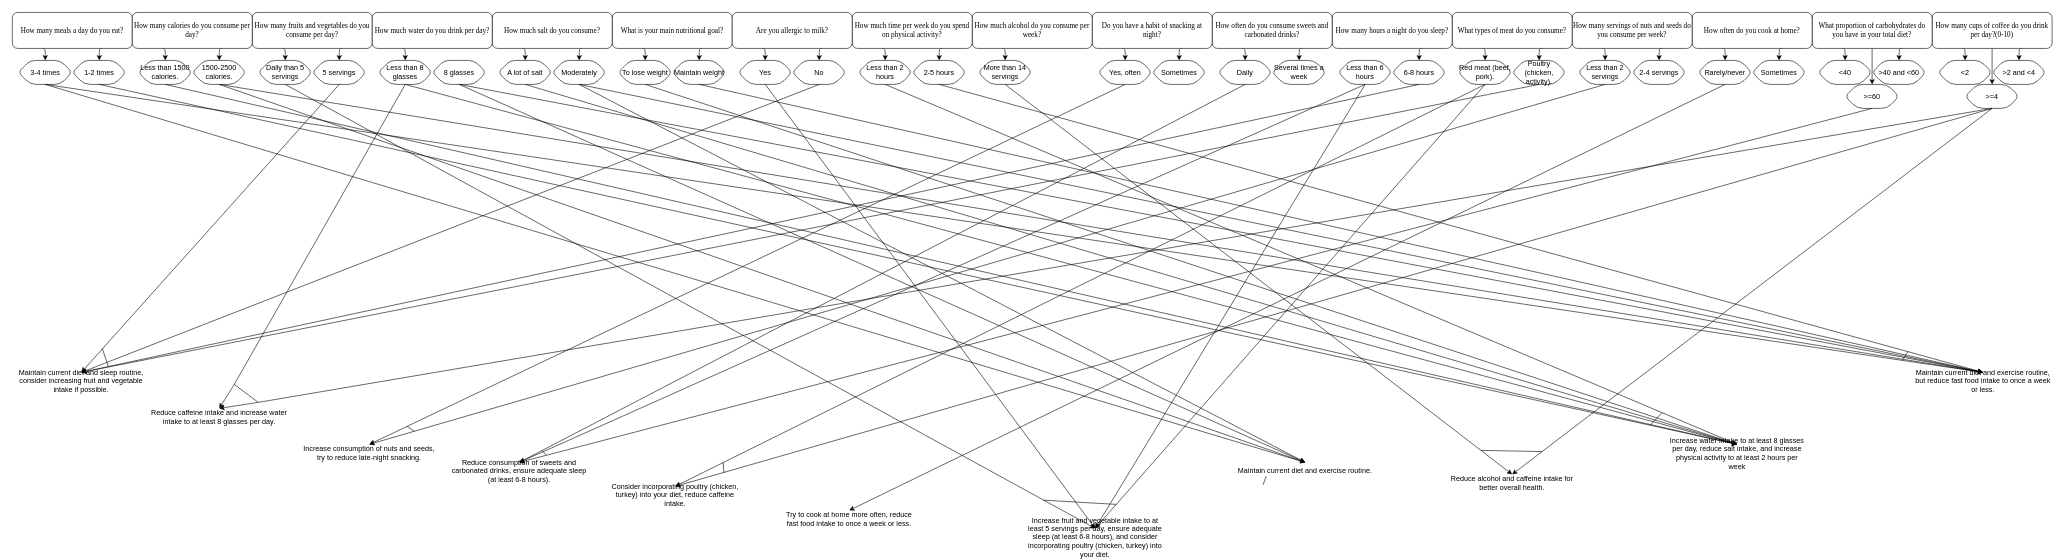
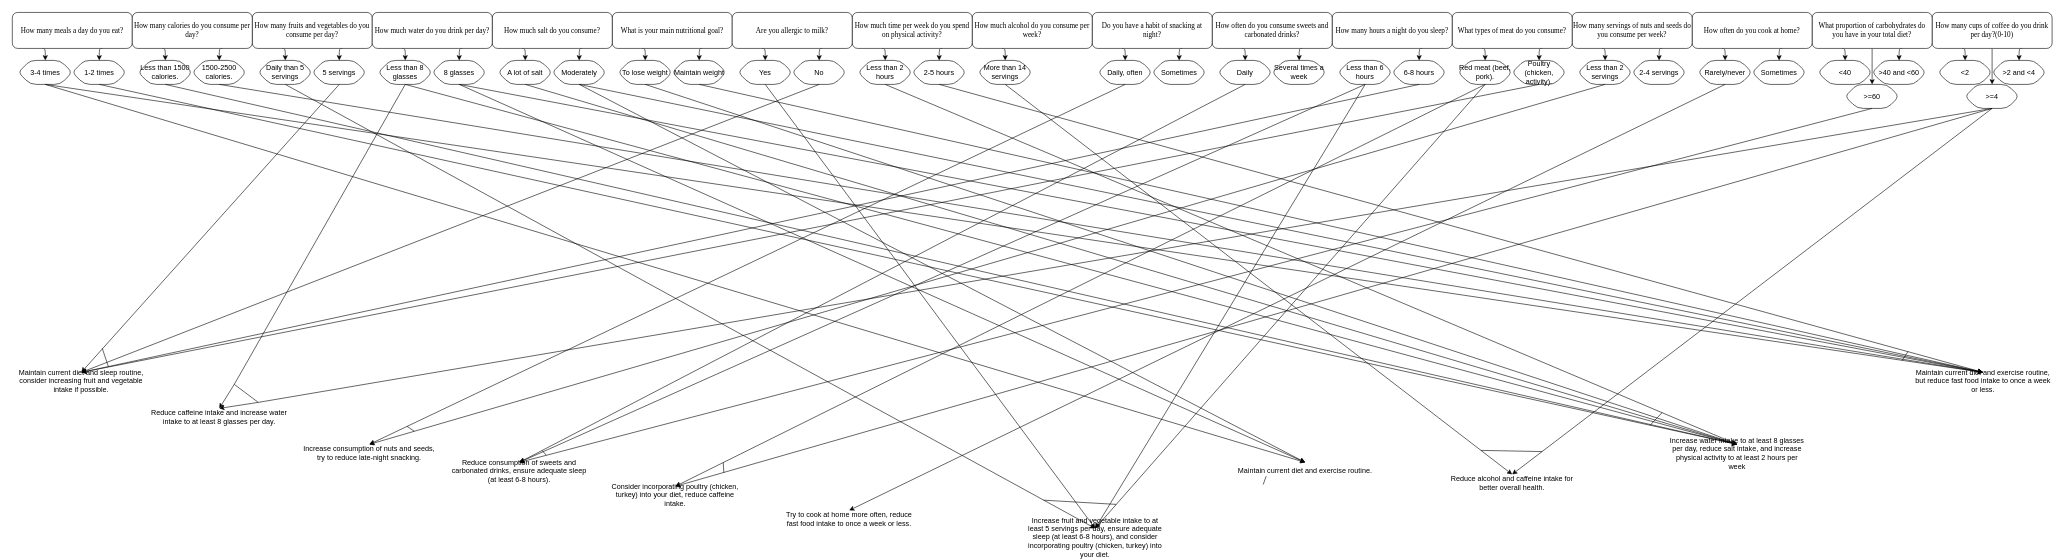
edge "How much water do you drink per day?" -> "8 glasses": added
node "Yes, often": label "Yes, often" -> "Daily, often"
edge "1500-2500 calories." -> "Maintain current diet and exercise routine.": removed
